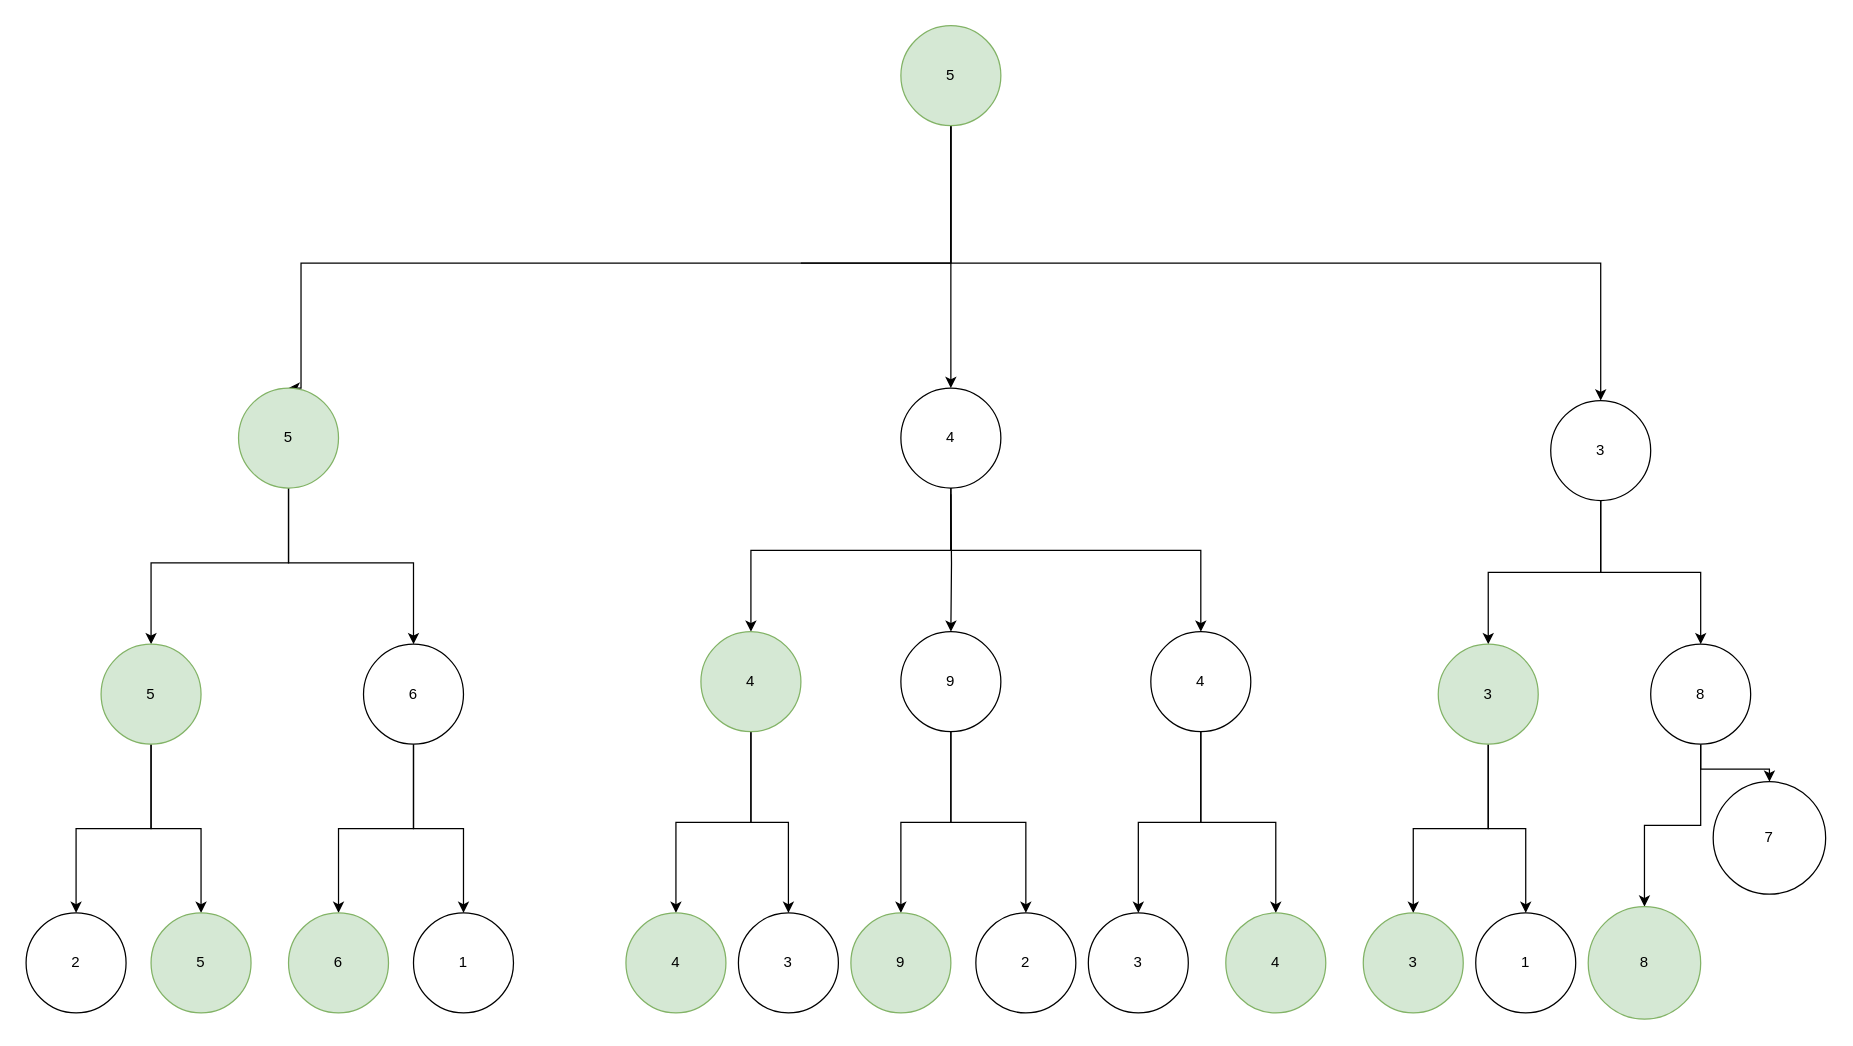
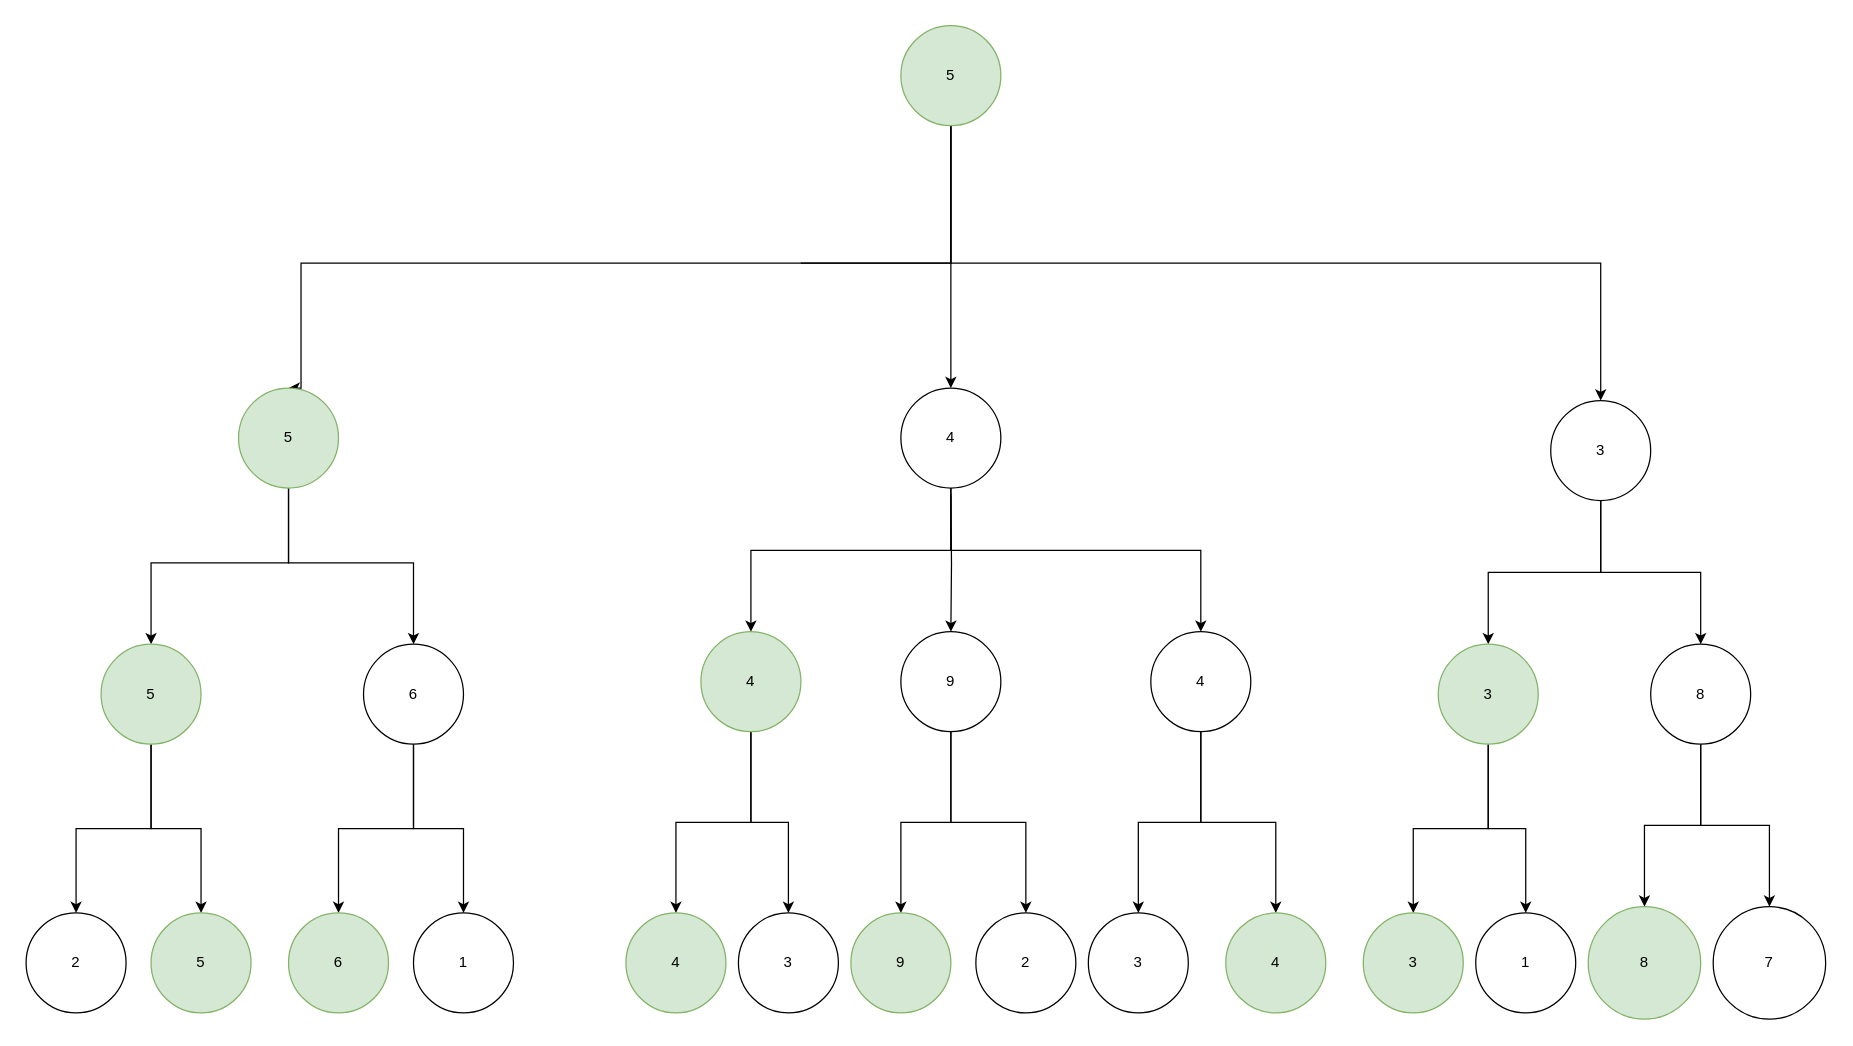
node "7": moved (1769, 838) -> (1769, 963)
